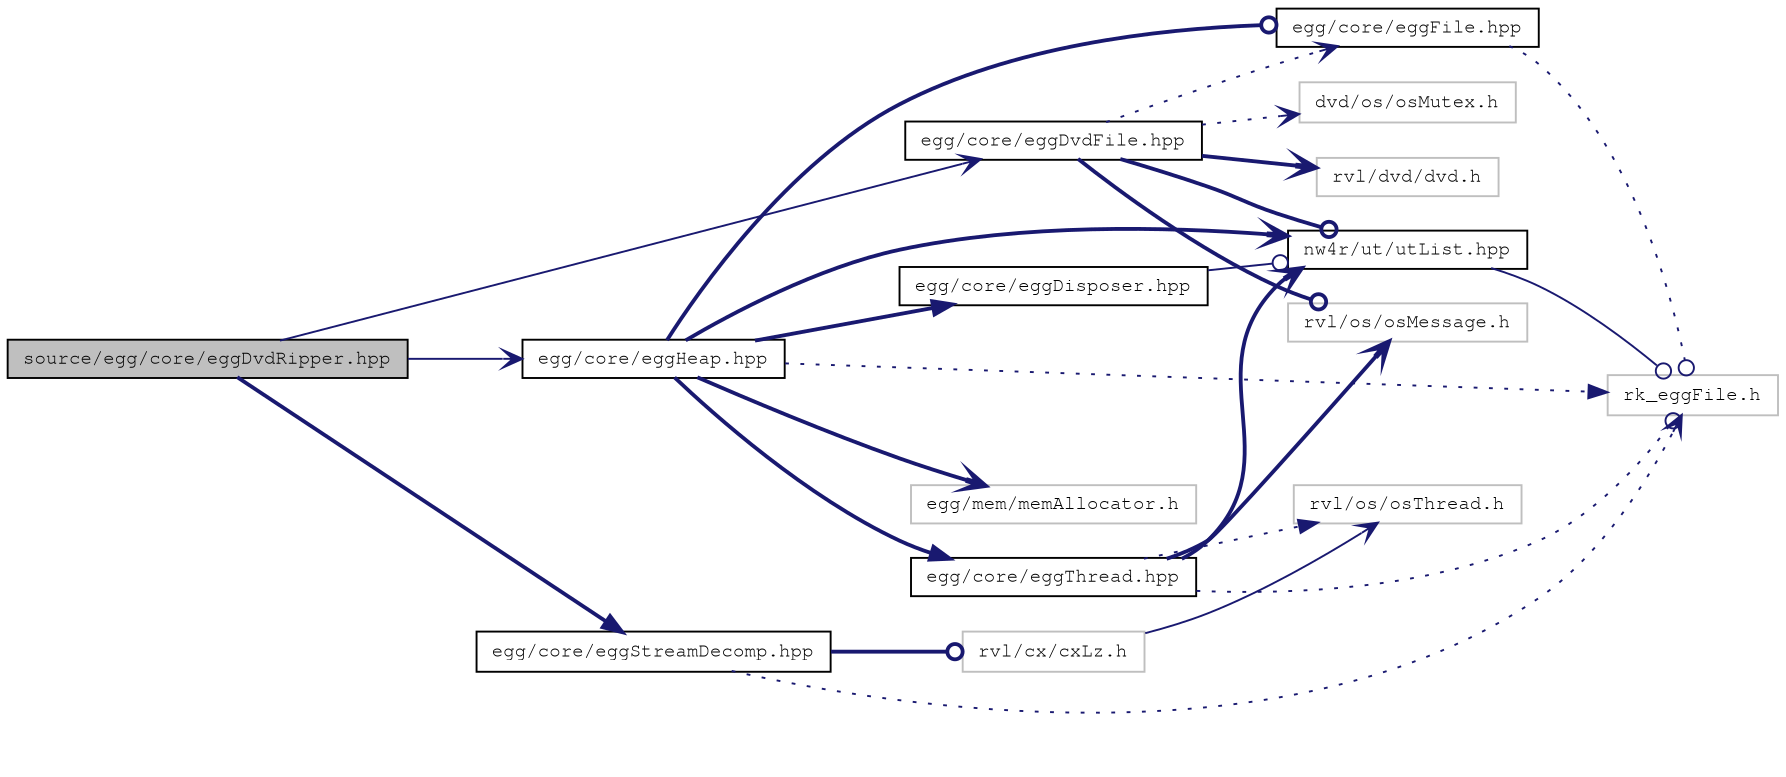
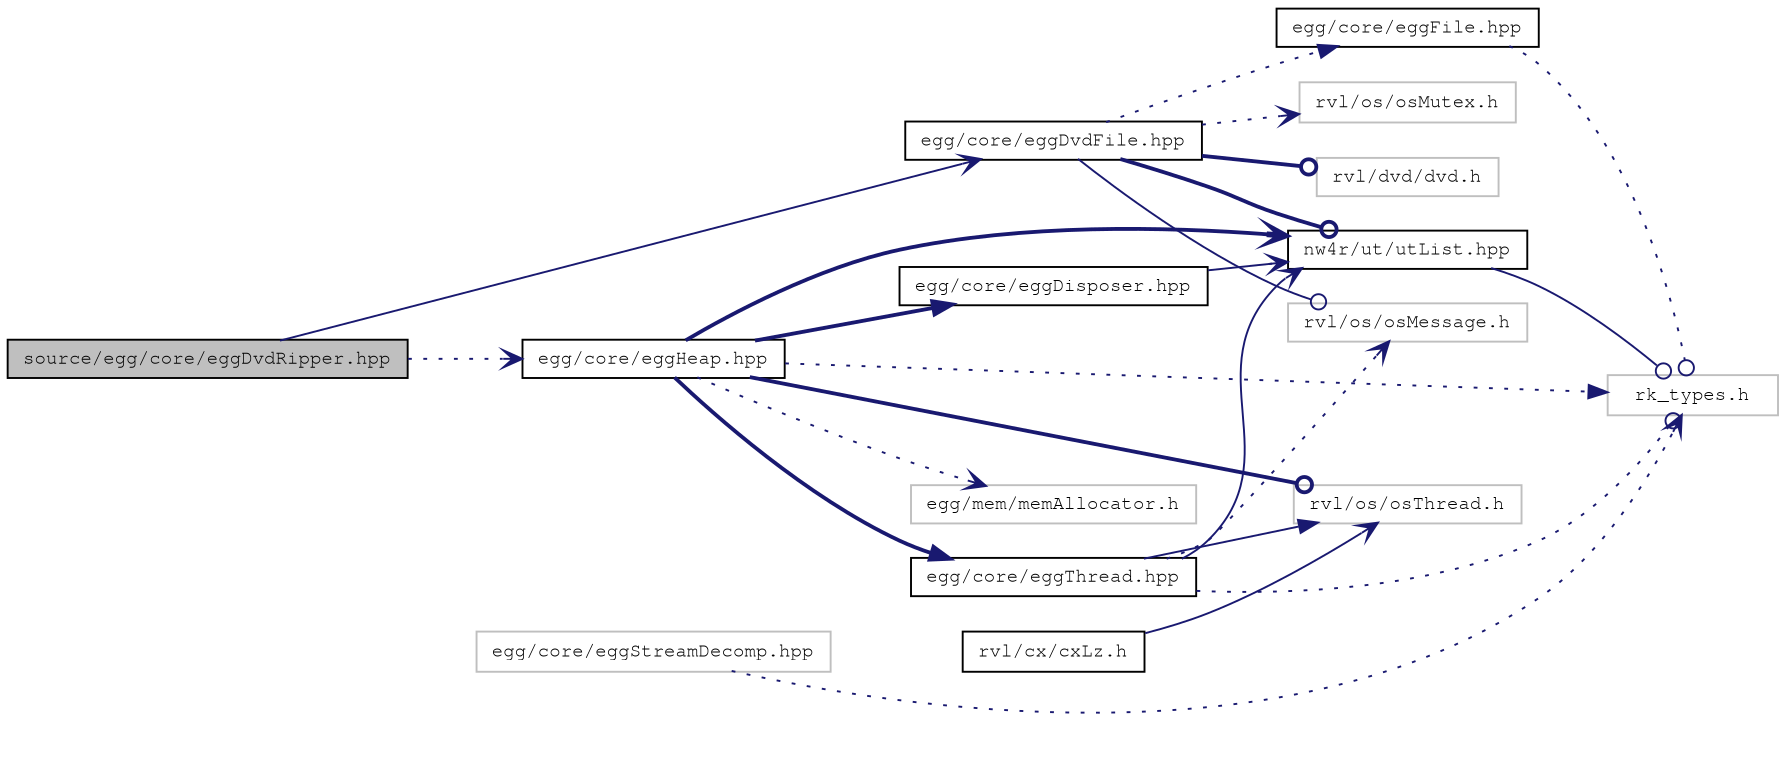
edge "egg/core/eggDvdFile.hpp" -> "egg/core/eggFile.hpp": arrowhead vee -> normal
edge "egg/core/eggHeap.hpp" -> "egg/core/eggFile.hpp": now "egg/core/eggHeap.hpp" -> "rvl/os/osThread.h"
node "dvd/os/osMutex.h": label "dvd/os/osMutex.h" -> "rvl/os/osMutex.h"
edge "egg/core/eggDvdFile.hpp" -> "rvl/dvd/dvd.h": arrowhead vee -> odot
edge "egg/core/eggDvdFile.hpp" -> "rvl/os/osMessage.h": style bold -> solid
edge "egg/core/eggDisposer.hpp" -> "nw4r/ut/utList.hpp": arrowhead odot -> vee
edge "source/egg/core/eggDvdRipper.hpp" -> "egg/core/eggHeap.hpp": style solid -> dotted
node "rk_eggFile.h": label "rk_eggFile.h" -> "rk_types.h"
edge "egg/core/eggThread.hpp" -> "nw4r/ut/utList.hpp": style bold -> solid
edge "egg/core/eggHeap.hpp" -> "egg/mem/memAllocator.h": style bold -> dotted
edge "egg/core/eggThread.hpp" -> "rvl/os/osMessage.h": style bold -> dotted
edge "source/egg/core/eggDvdRipper.hpp" -> "egg/core/eggStreamDecomp.hpp": removed
edge "egg/core/eggThread.hpp" -> "rvl/os/osThread.h": style dotted -> solid
node "egg/core/eggStreamDecomp.hpp": color black -> grey75
edge "egg/core/eggStreamDecomp.hpp" -> "rvl/cx/cxLz.h": removed
node "rvl/cx/cxLz.h": color grey75 -> black
